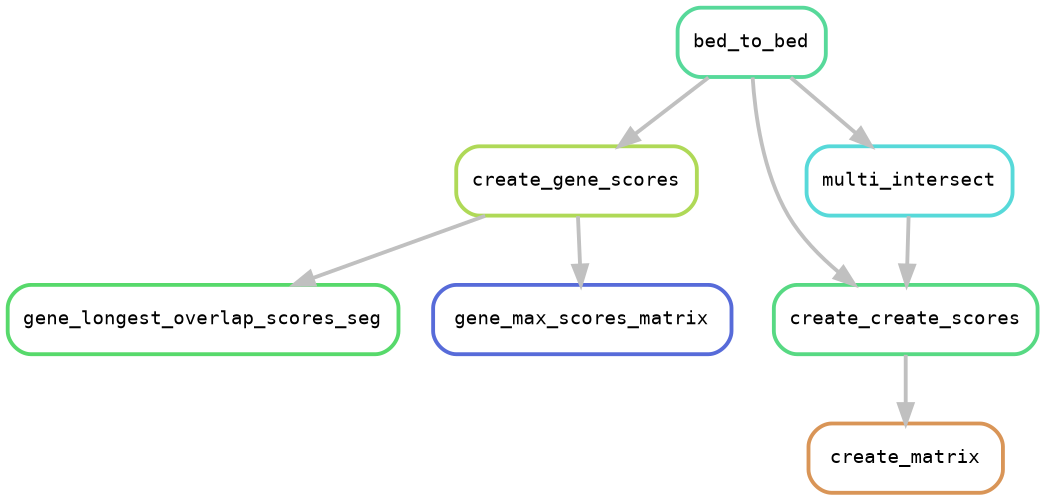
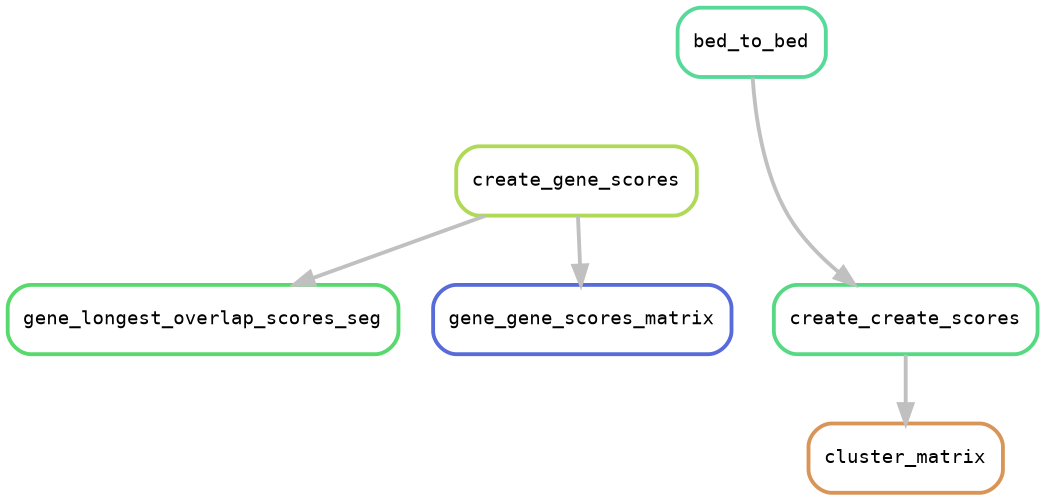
edge "bed_to_bed" -> "create_gene_scores": removed
node "multi_intersect": removed
node "gene_max_scores_matrix": label "gene_max_scores_matrix" -> "gene_gene_scores_matrix"
node "create_matrix": label "create_matrix" -> "cluster_matrix"
